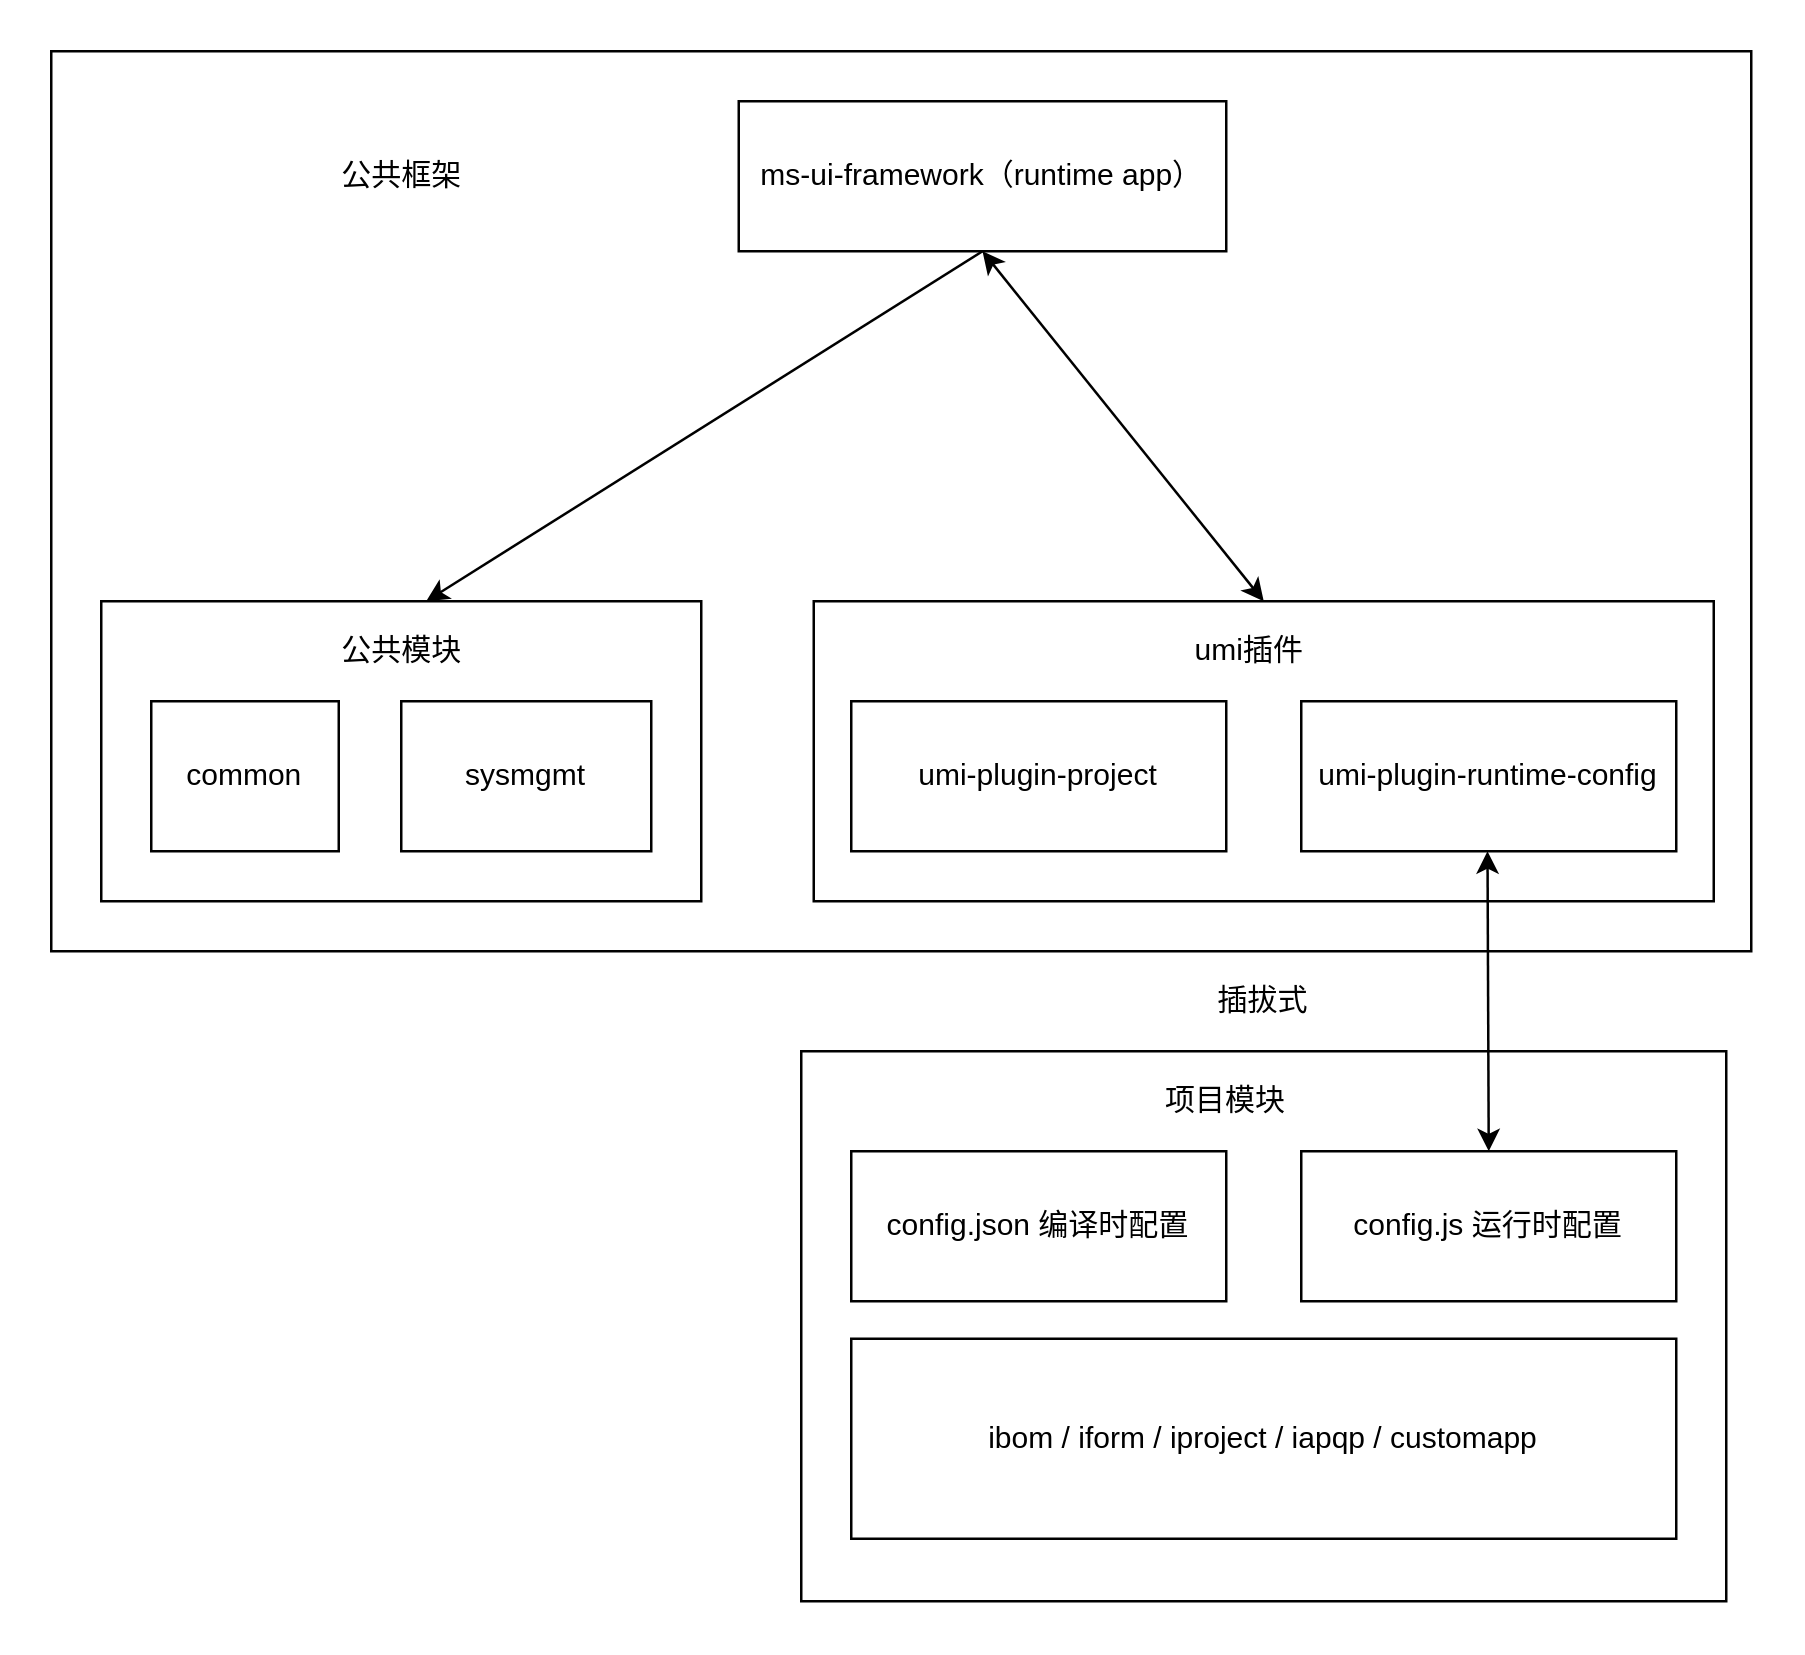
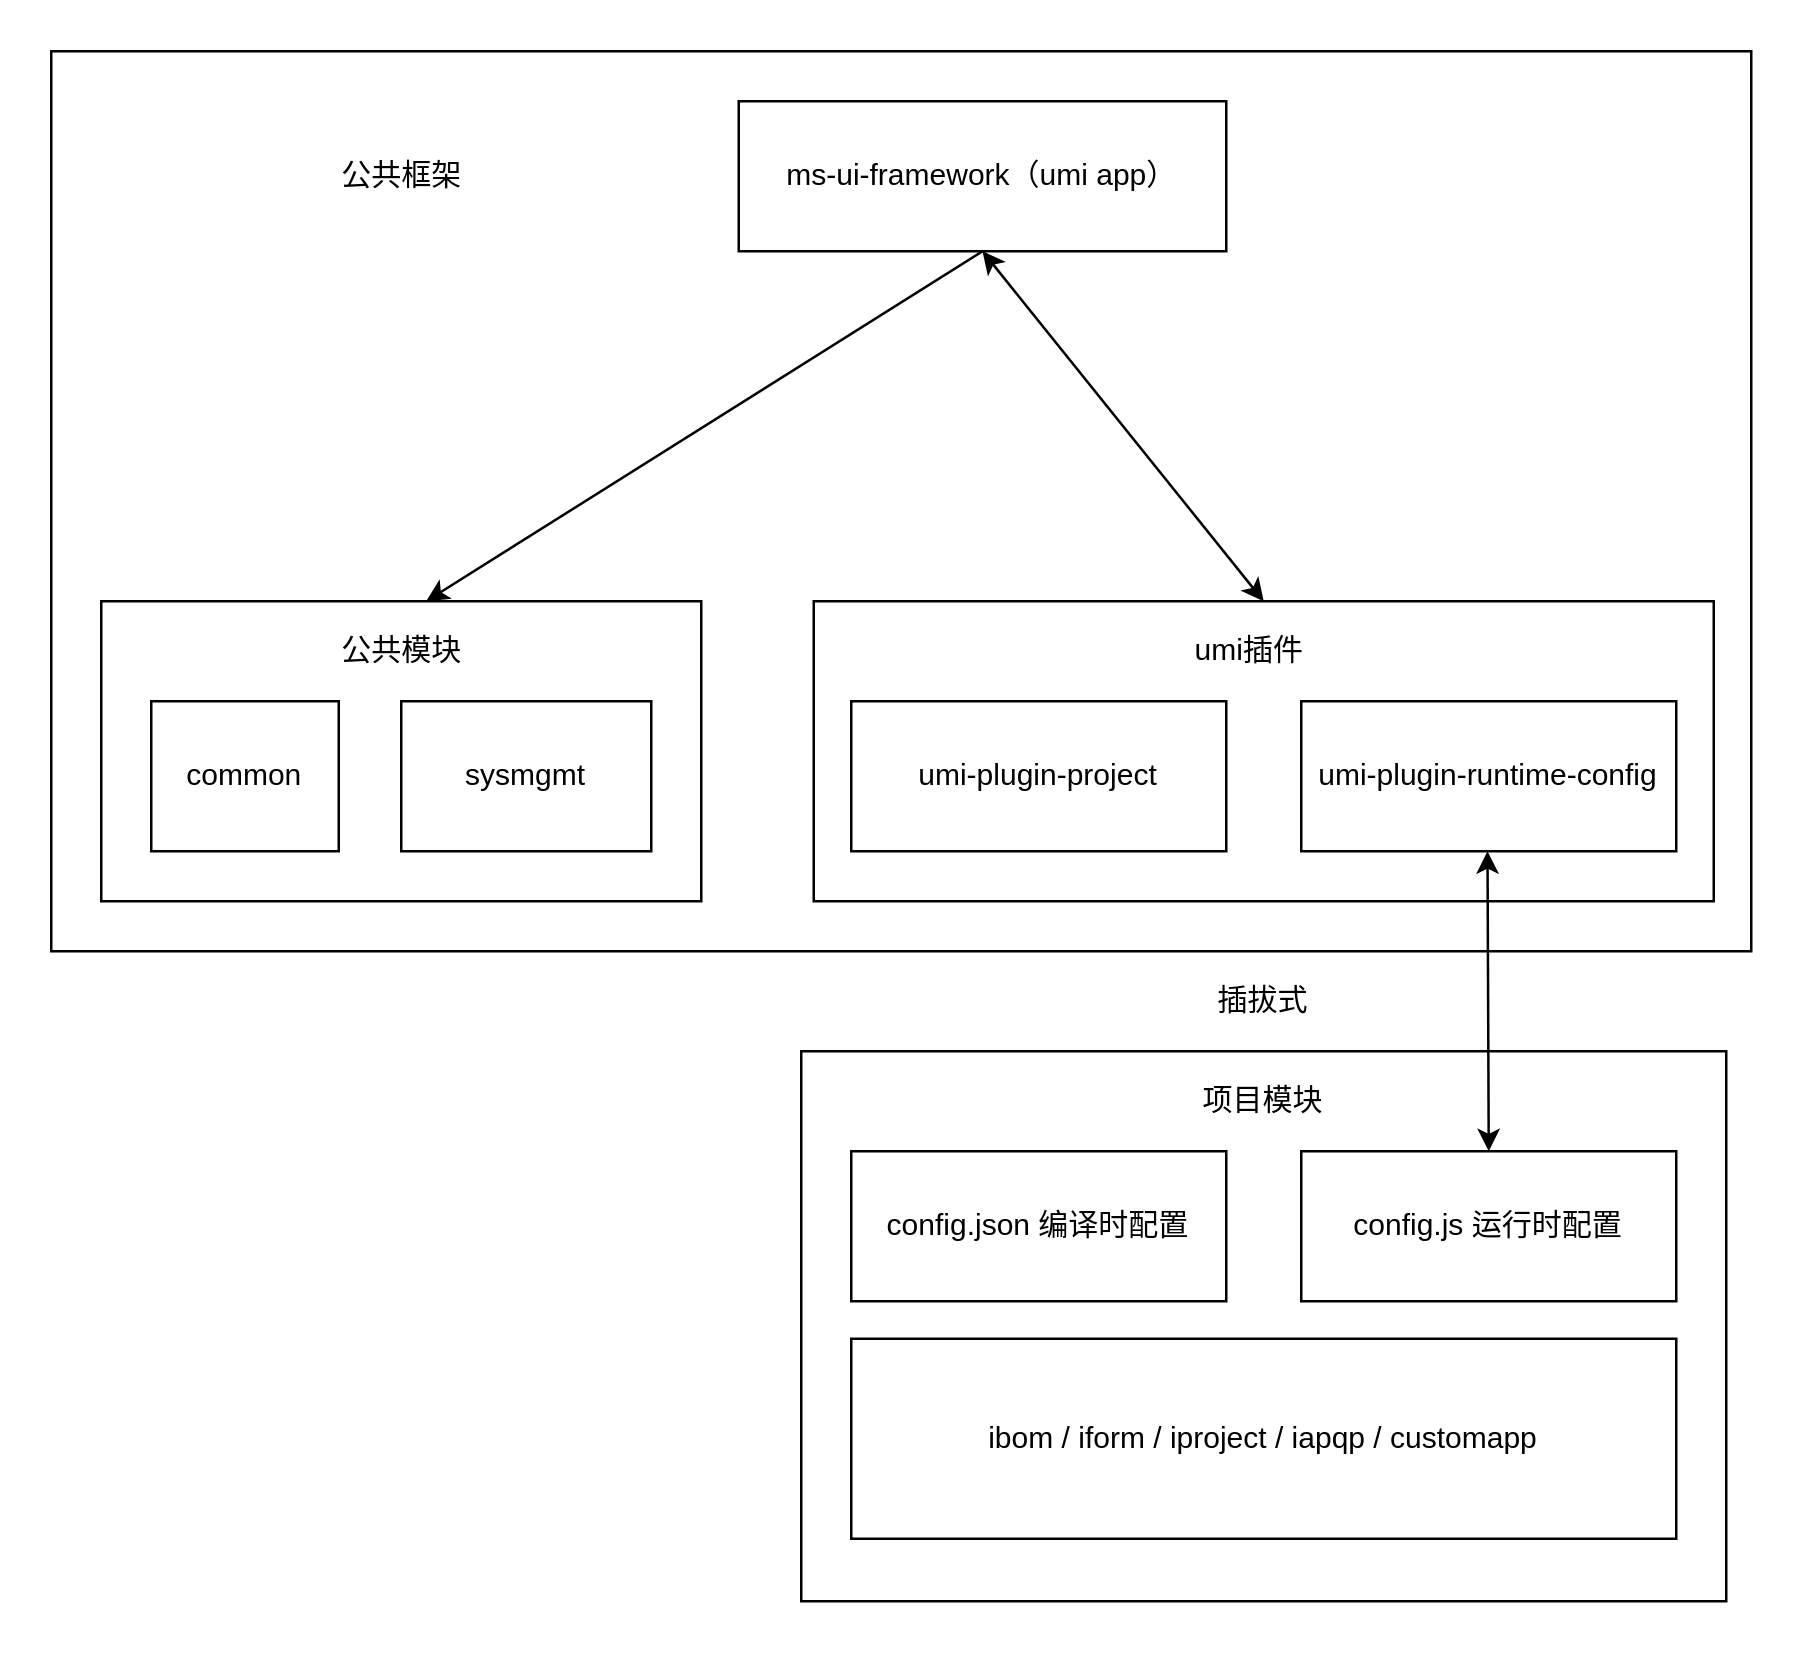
node "ms-ui-framework（runtime app）": label "ms-ui-framework（runtime app）" -> "ms-ui-framework（umi app）"
node "项目模块": moved (1226, 1101) -> (1264, 1101)
